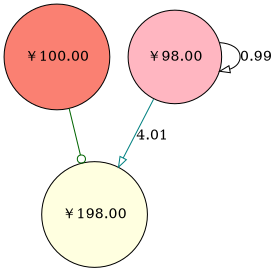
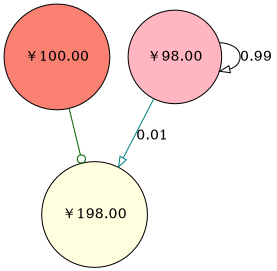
edge "￥98.00" -> "￥198.00": label "4.01" -> "0.01"
